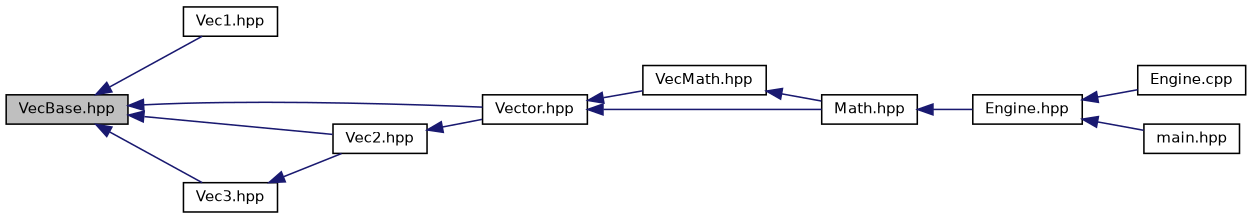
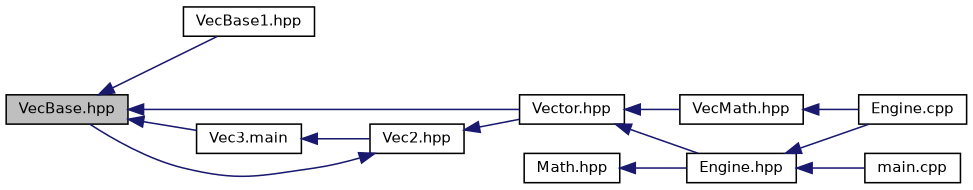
node "Vec1.hpp": label "Vec1.hpp" -> "VecBase1.hpp"
edge "Math.hpp" -> "VecMath.hpp": now "Engine.cpp" -> "VecMath.hpp"
edge "Math.hpp" -> "Vector.hpp": now "Engine.hpp" -> "Vector.hpp"
edge "Vec2.hpp" -> "VecBase.hpp": reversed
node "main.hpp": label "main.hpp" -> "main.cpp"
node "Vec3.hpp": label "Vec3.hpp" -> "Vec3.main"
